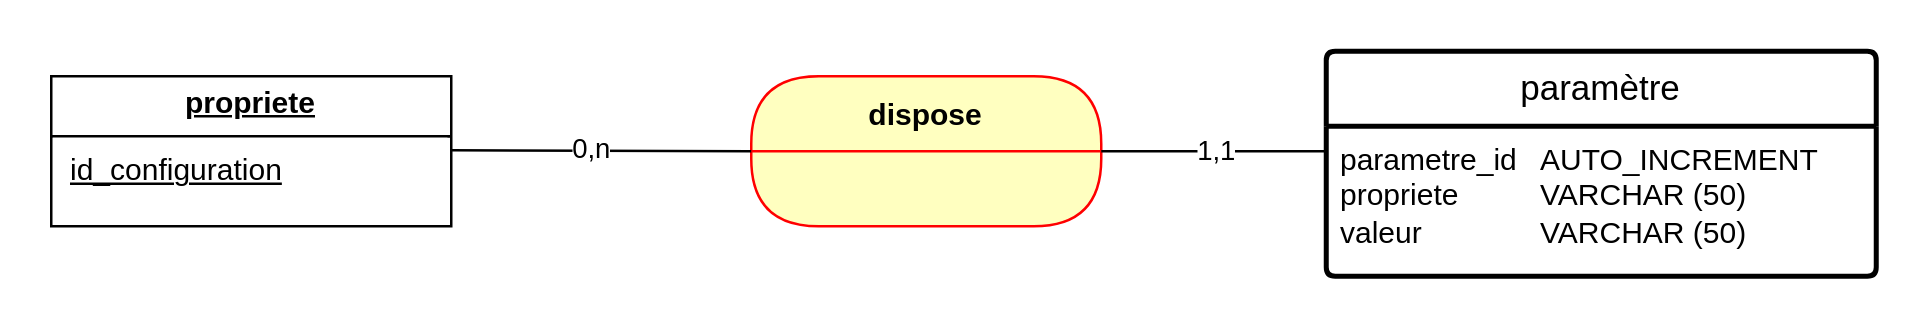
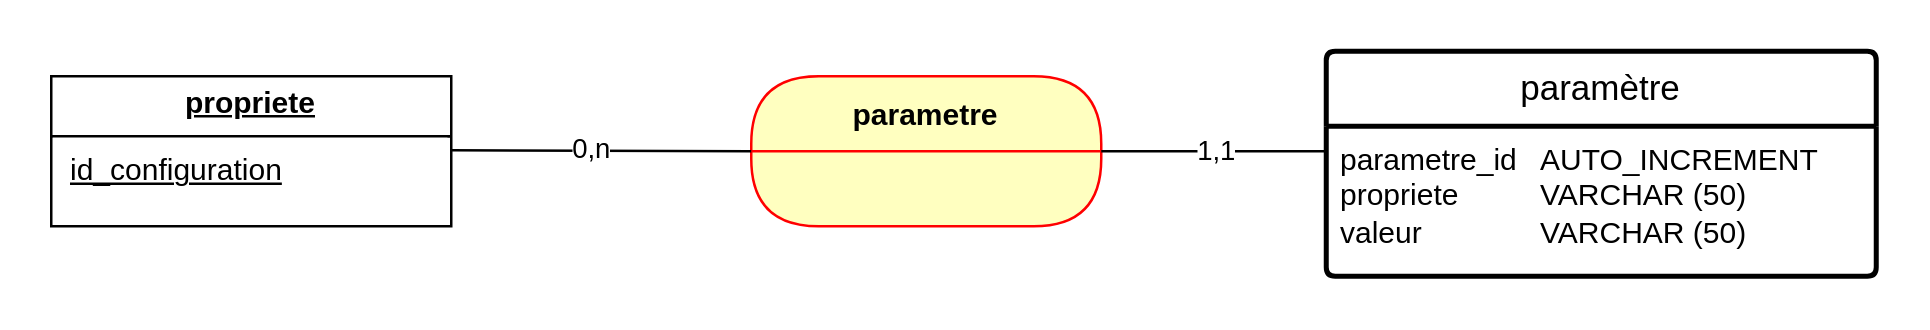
node "dispose": label "dispose" -> "parametre"
